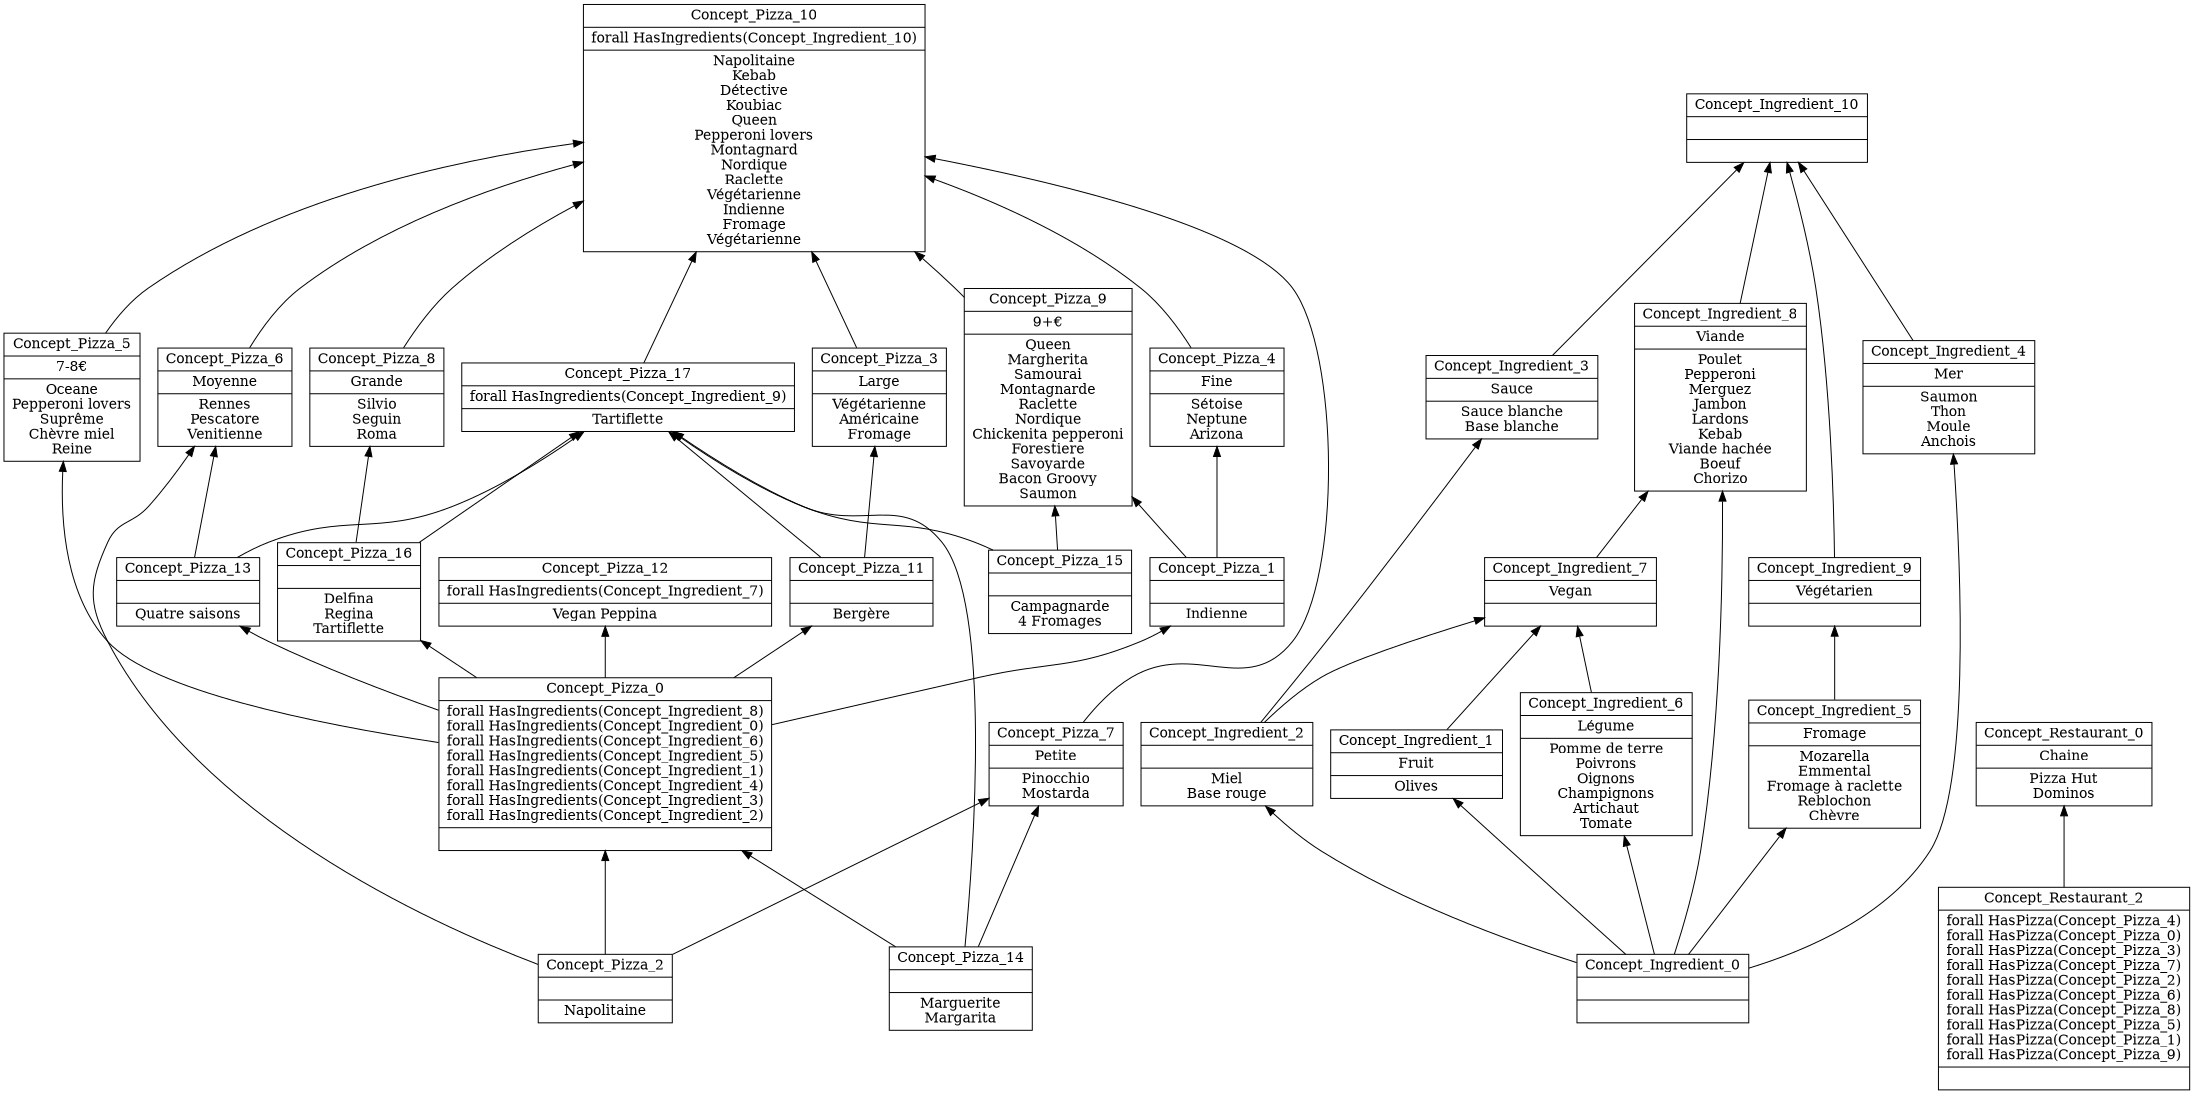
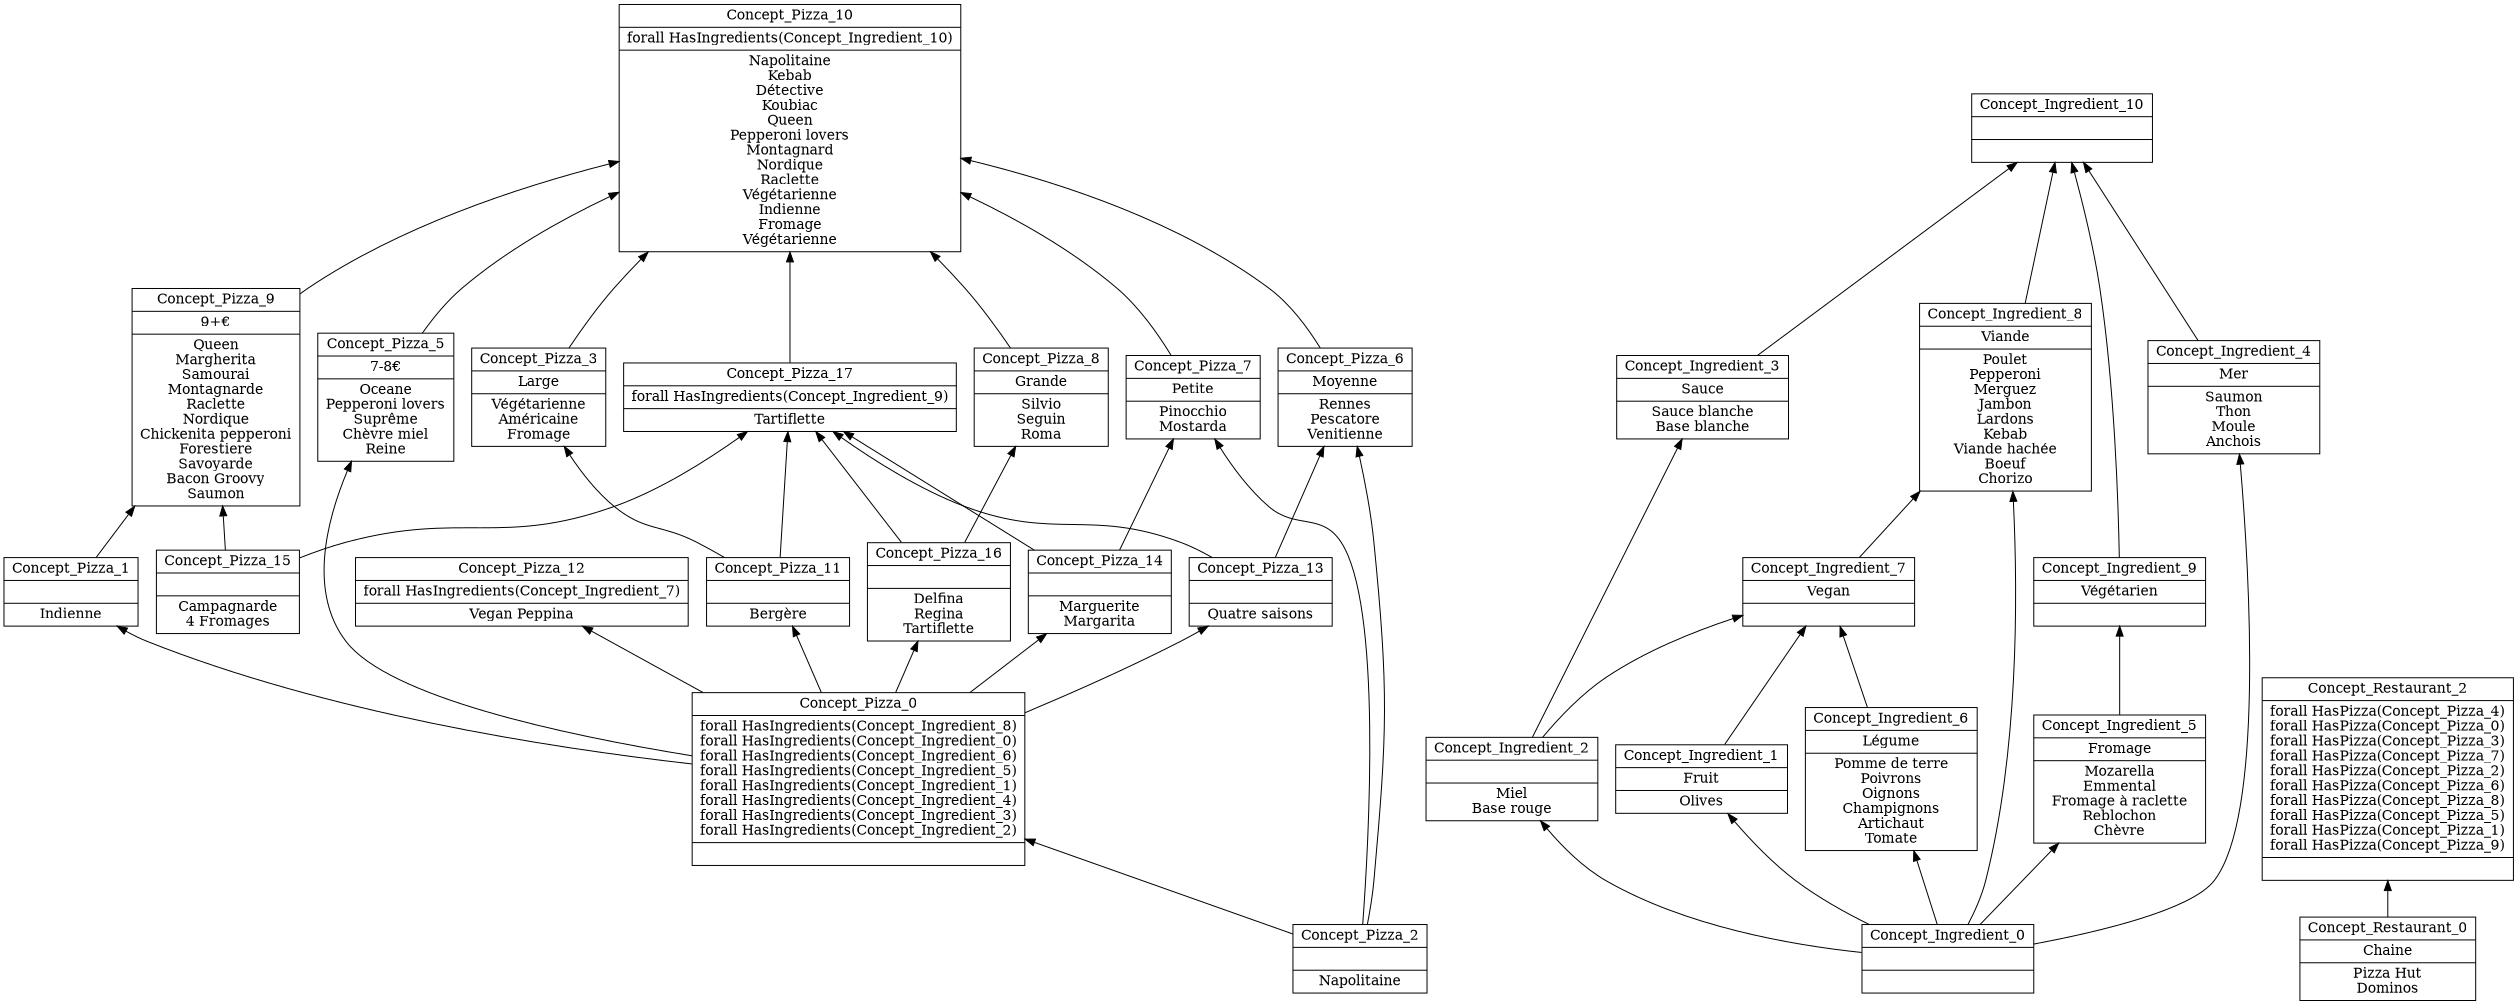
node "Concept_Pizza_4": removed
edge "Concept_Restaurant_2" -> "Concept_Restaurant_0": reversed
edge "Concept_Pizza_14" -> "Concept_Pizza_0": reversed
